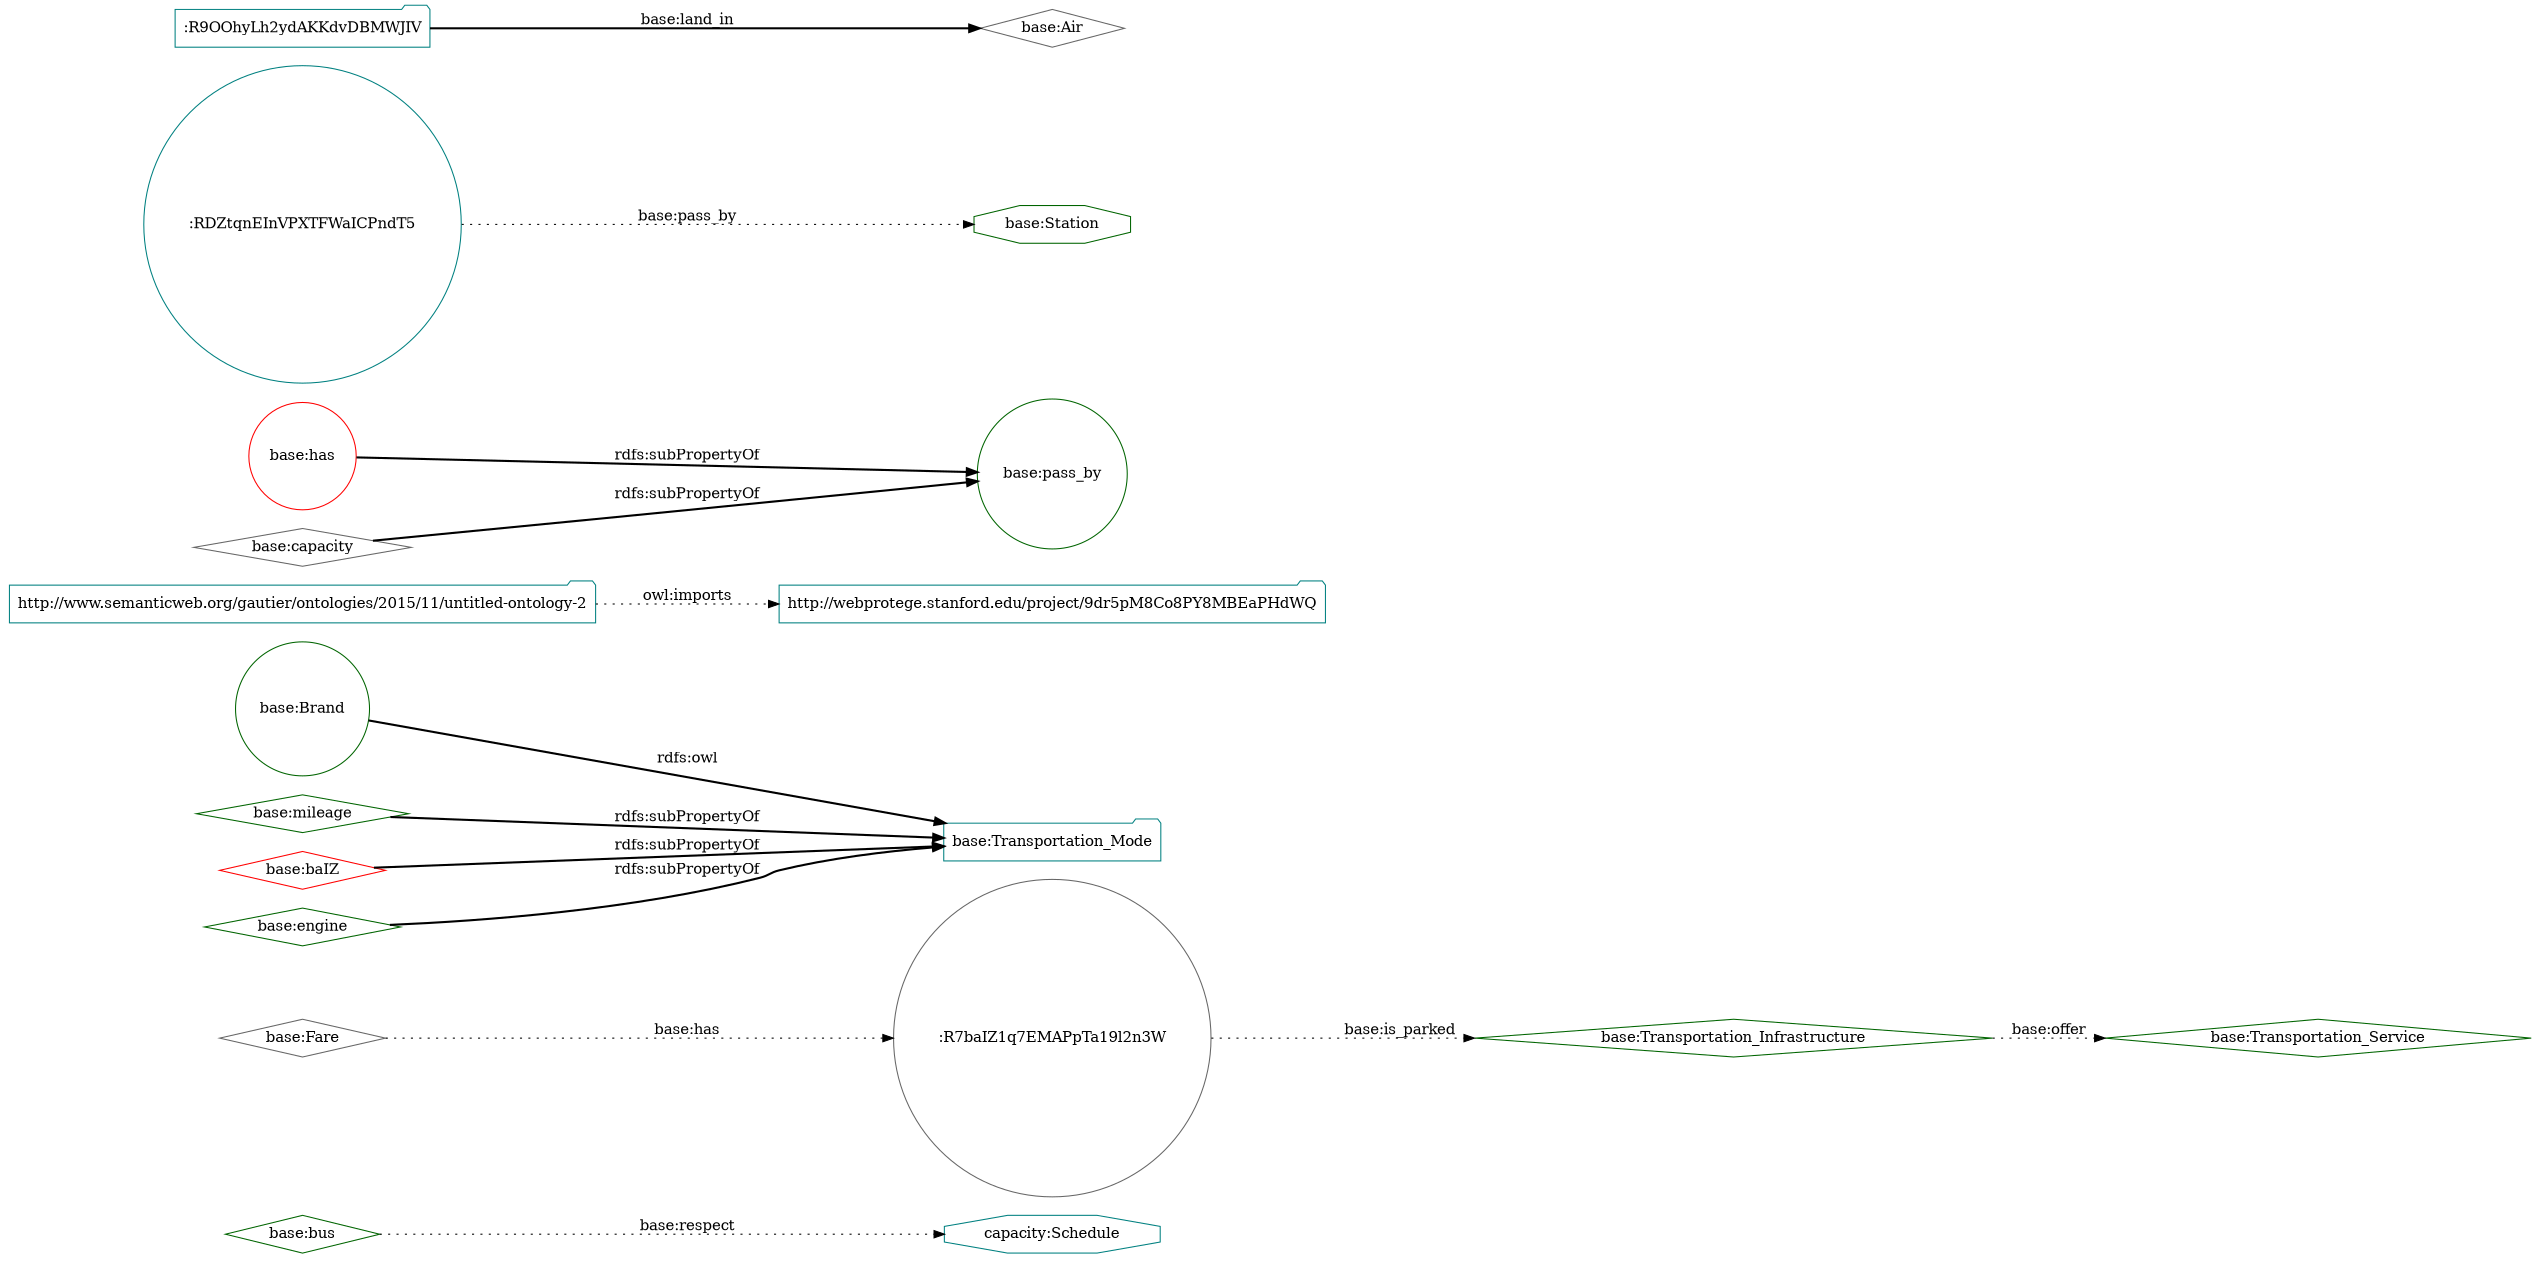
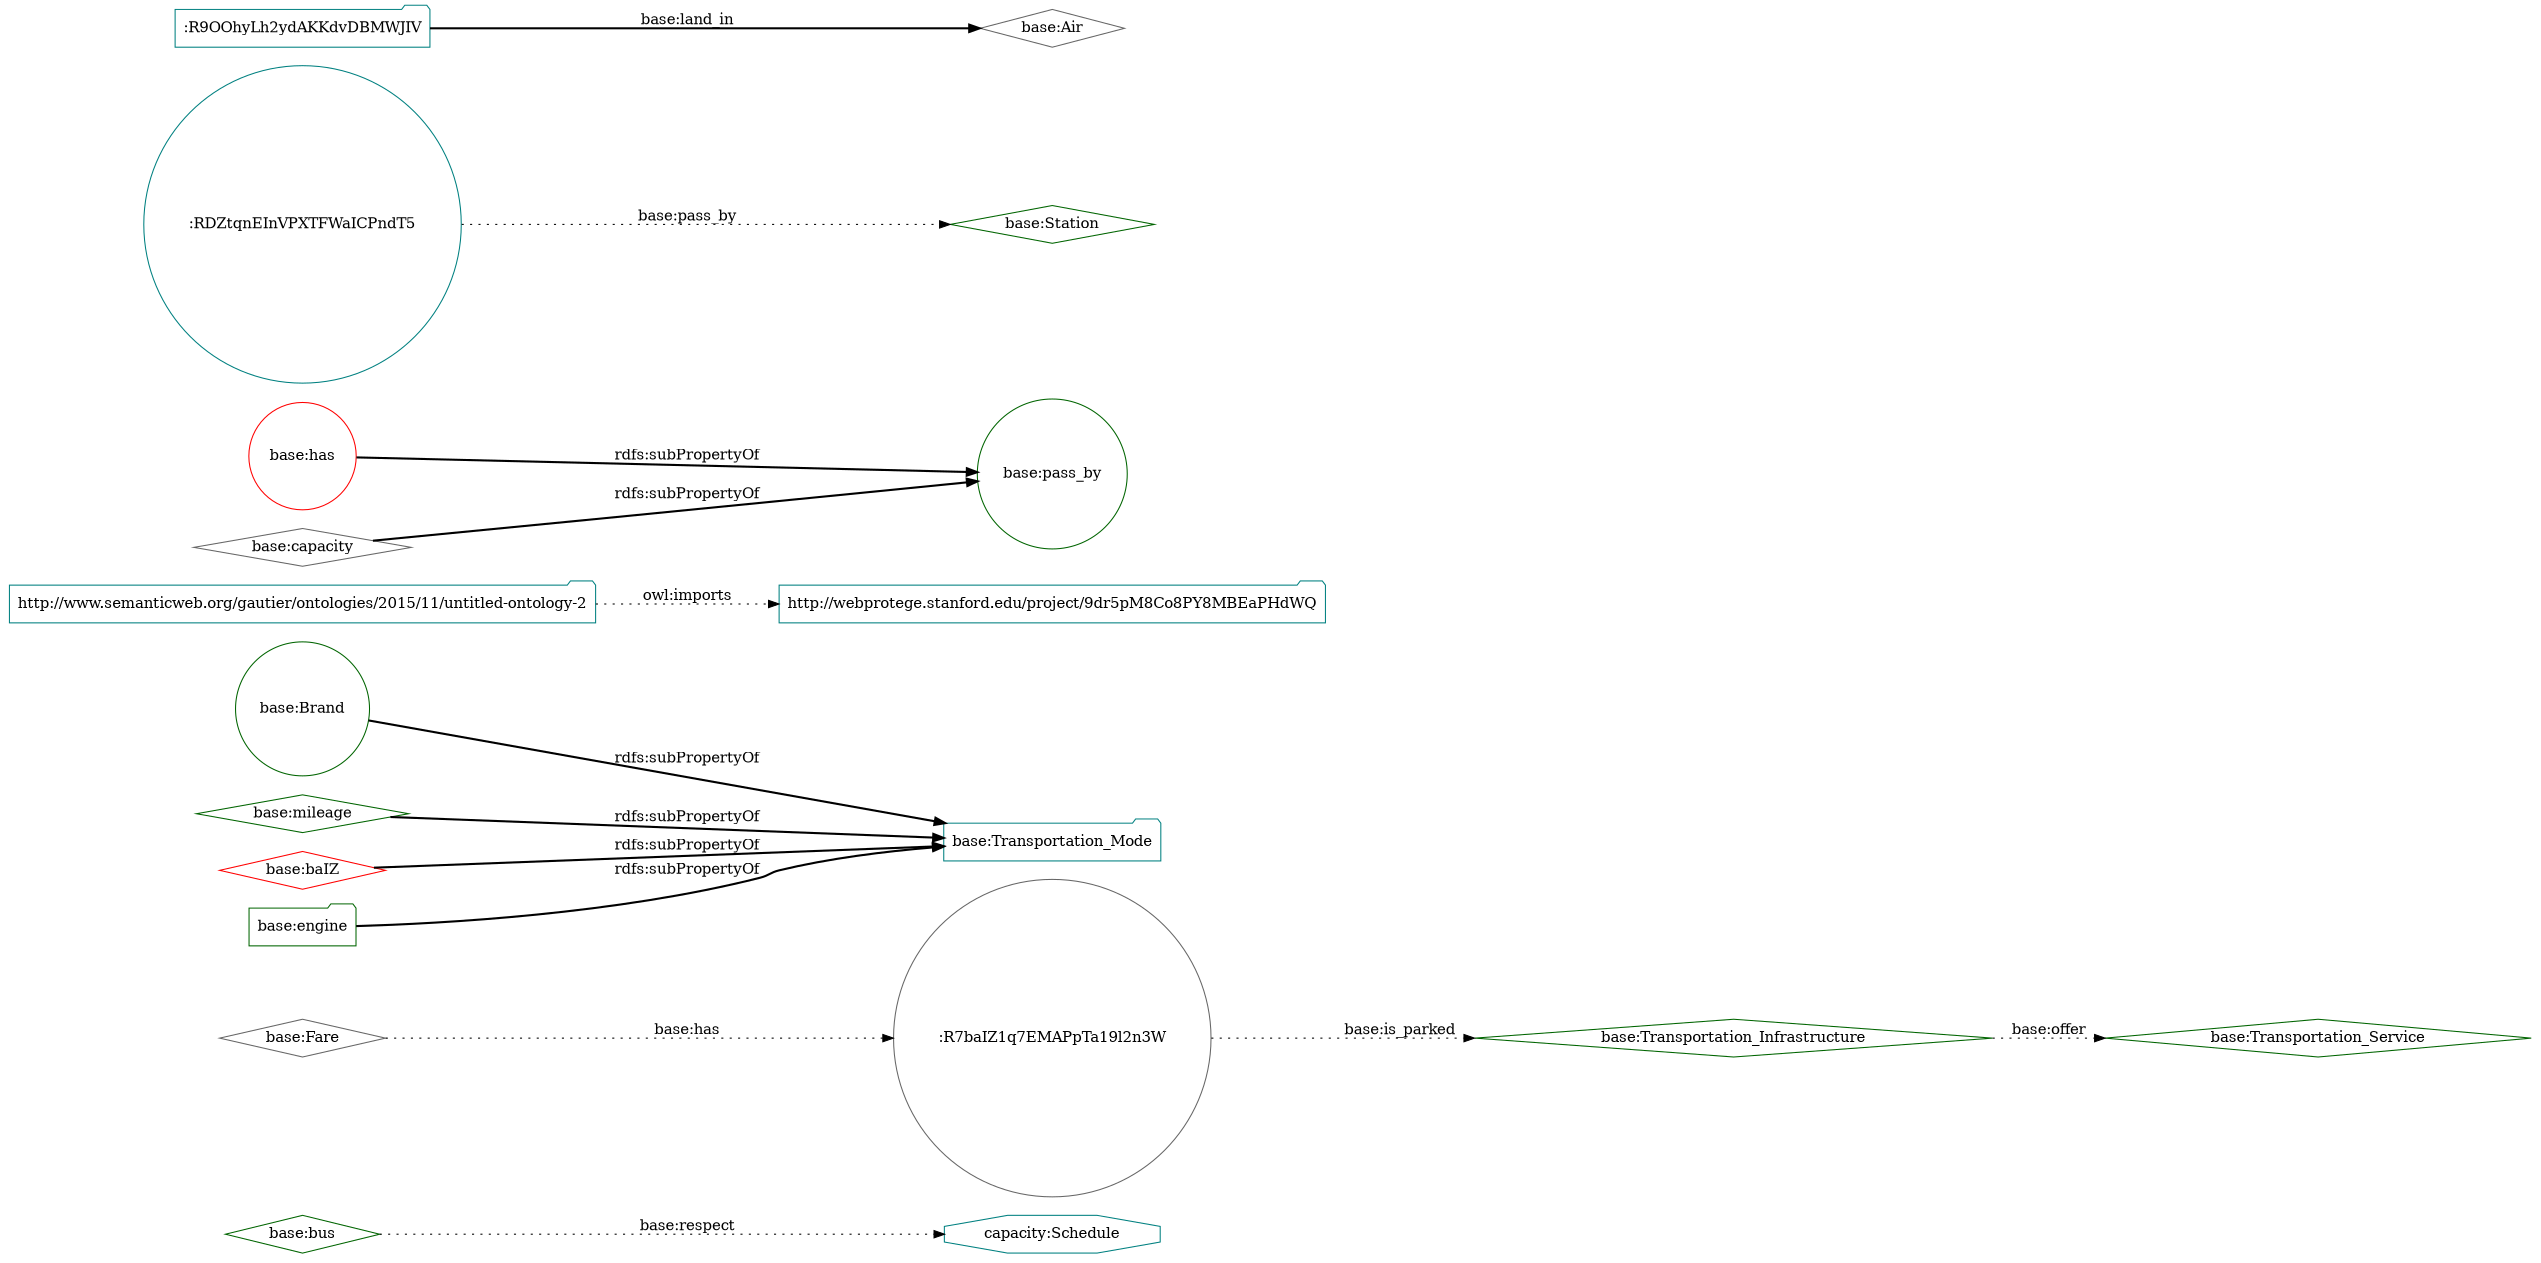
node "base:Station": shape octagon -> diamond
edge "base:Brand" -> "base:Transportation_Mode": label "rdfs:owl" -> "rdfs:subPropertyOf"
node "base:engine": shape diamond -> folder
